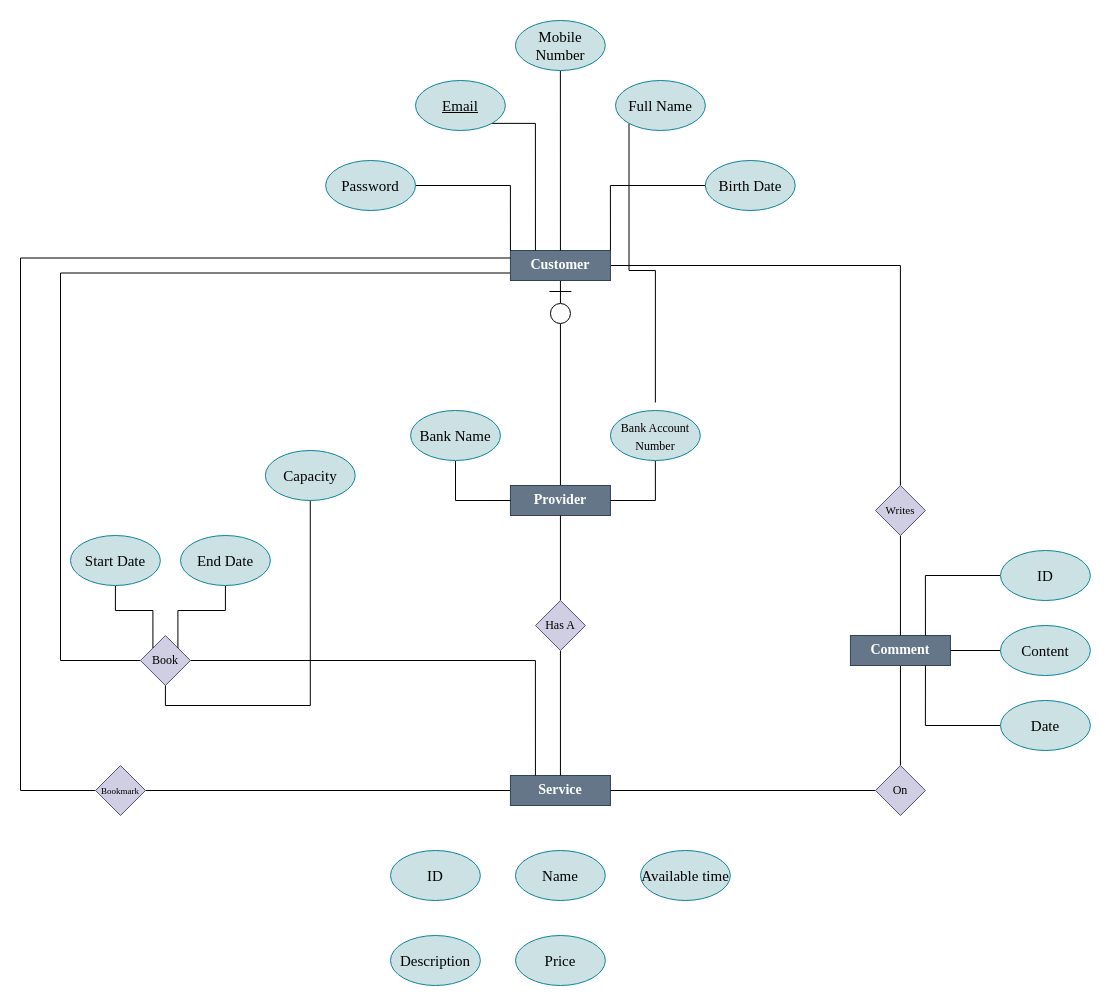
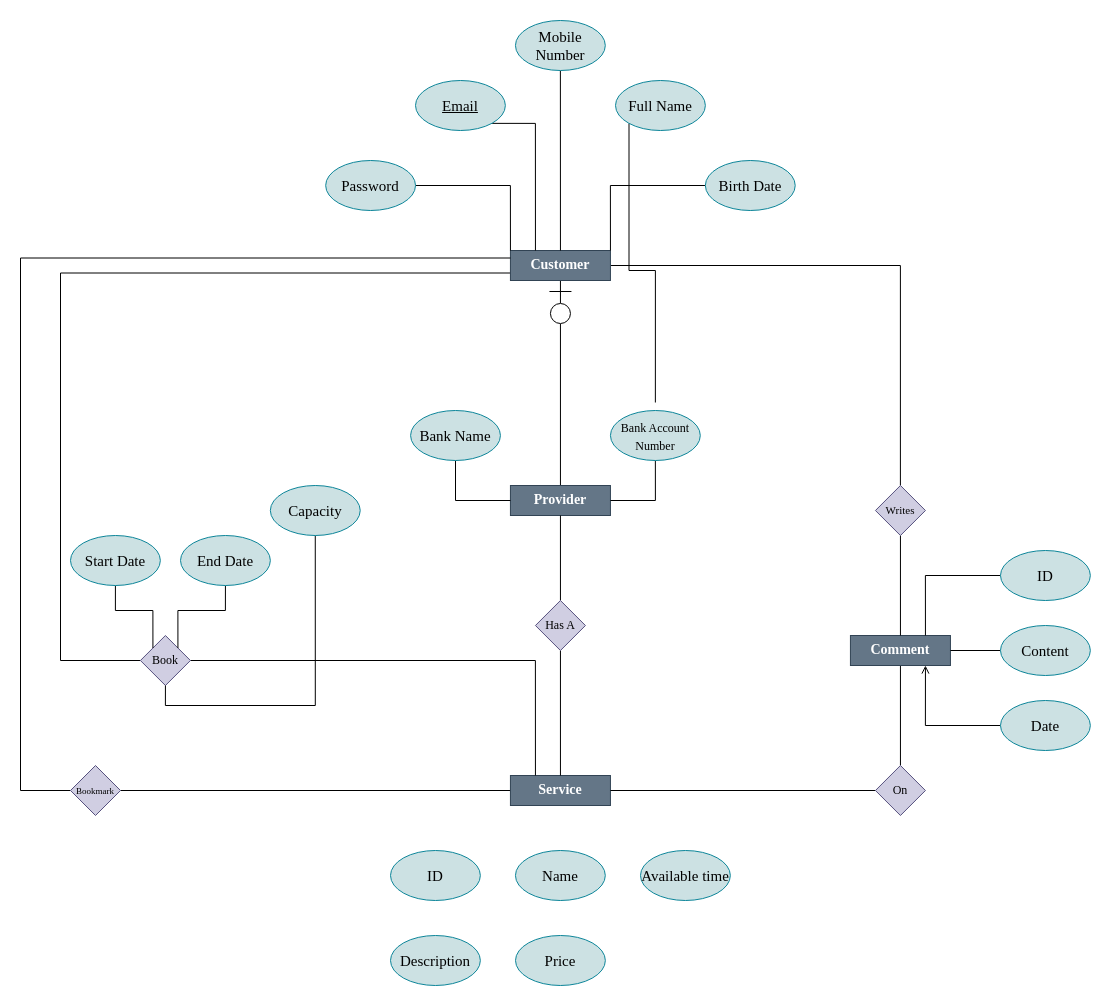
node "Capacity": moved (310, 476) -> (315, 511)
edge "Comment" -- "Date": arrowhead none -> open
node "Bookmark": moved (121, 791) -> (96, 791)
